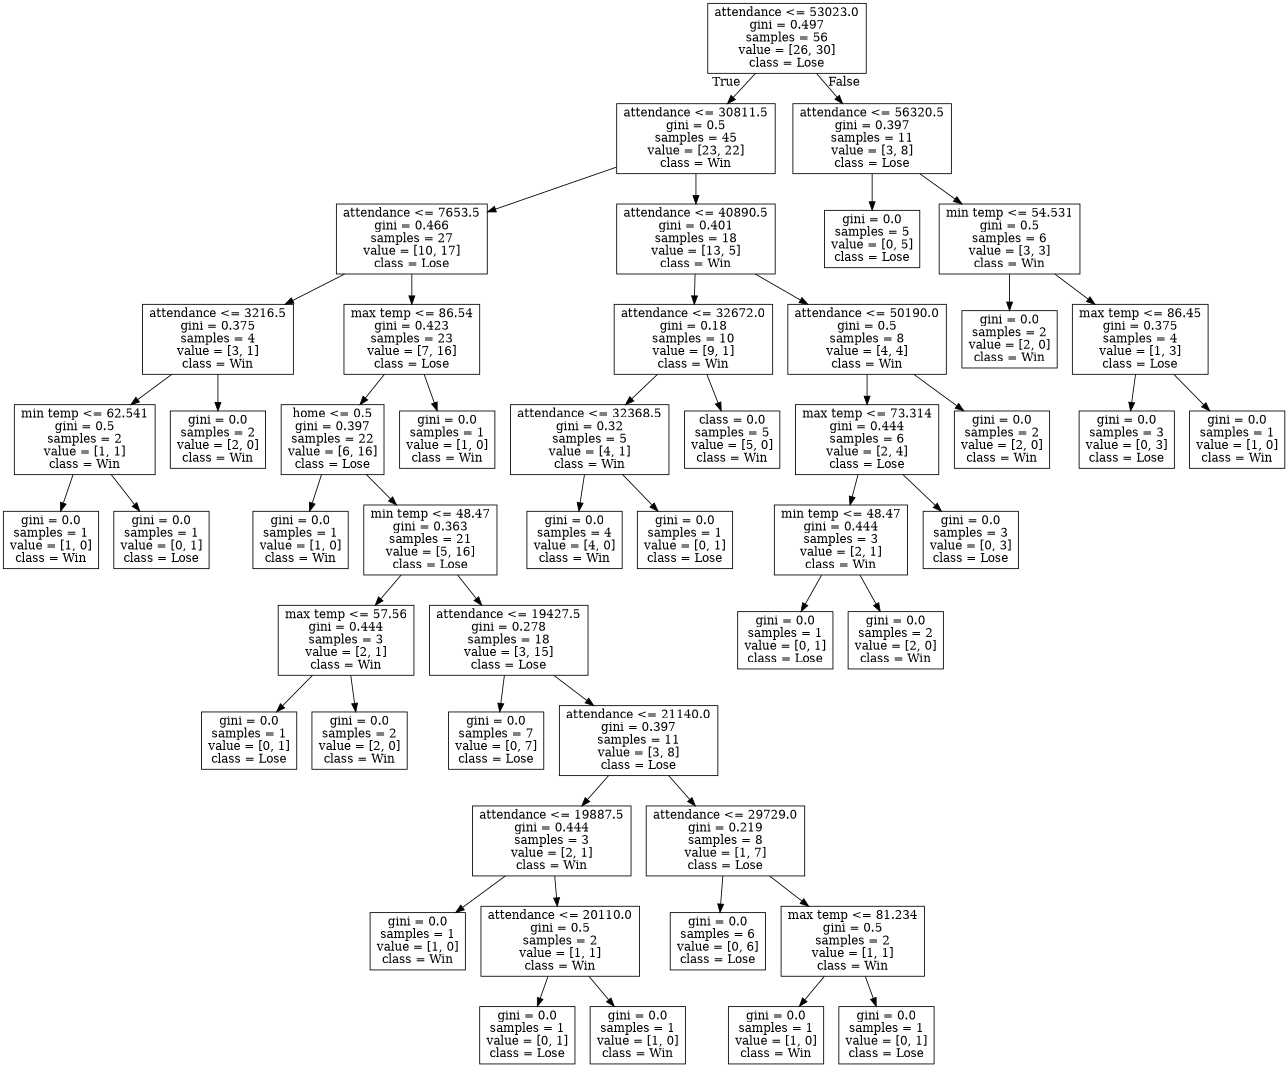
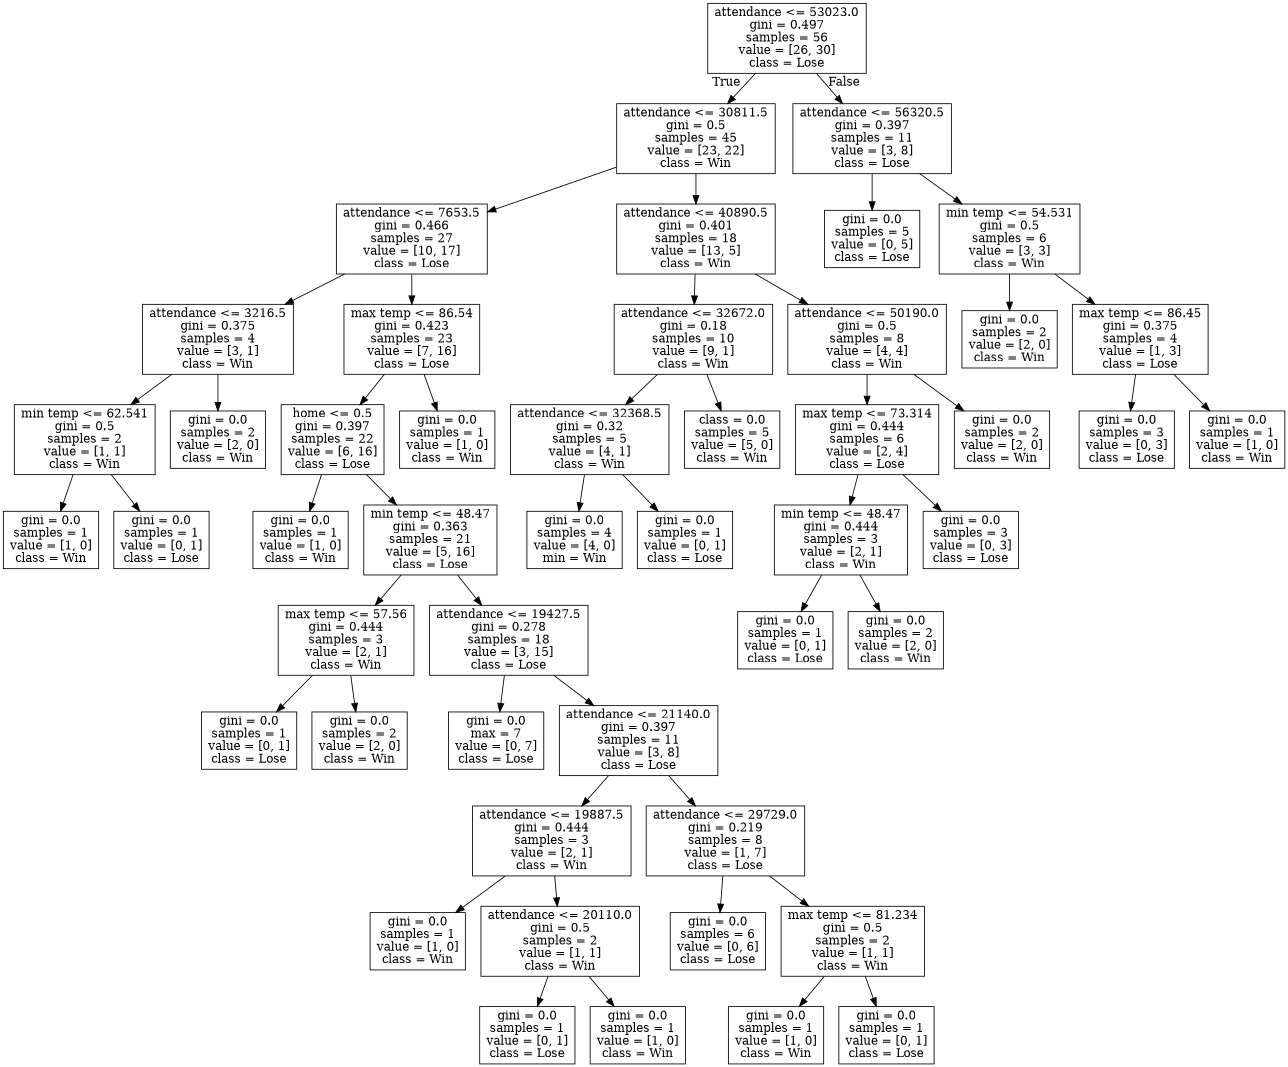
node "gini = 0.0 samples = 4 value = [4, 0] class = Win": label "gini = 0.0 samples = 4 value = [4, 0] class = Win" -> "gini = 0.0 samples = 4 value = [4, 0] min = Win"
node "gini = 0.0 samples = 7 value = [0, 7] class = Lose": label "gini = 0.0 samples = 7 value = [0, 7] class = Lose" -> "gini = 0.0 max = 7 value = [0, 7] class = Lose"
